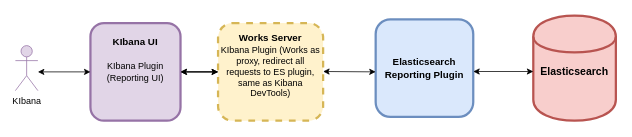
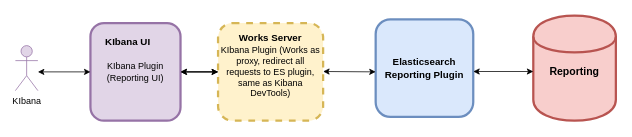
node "KIbana UI": moved (135, 42) -> (128, 42)
node "Elasticsearch": label "Elasticsearch" -> "Reporting"
